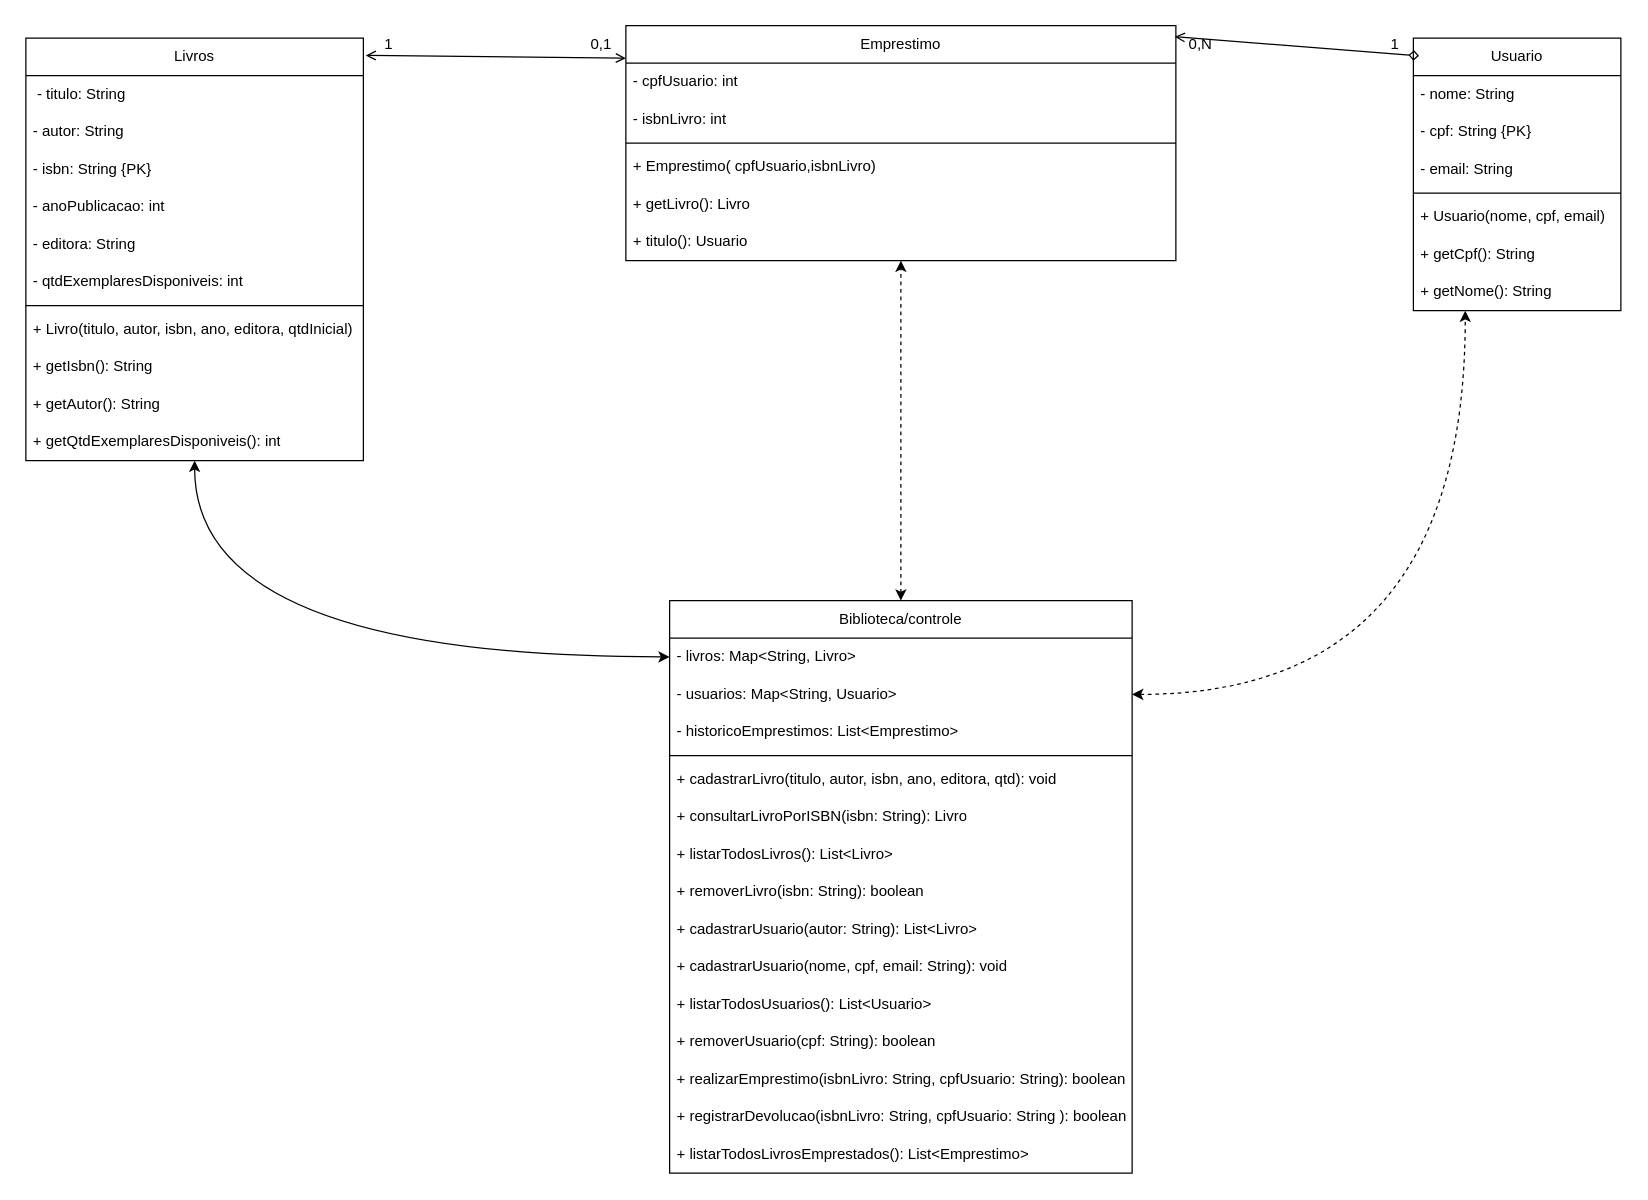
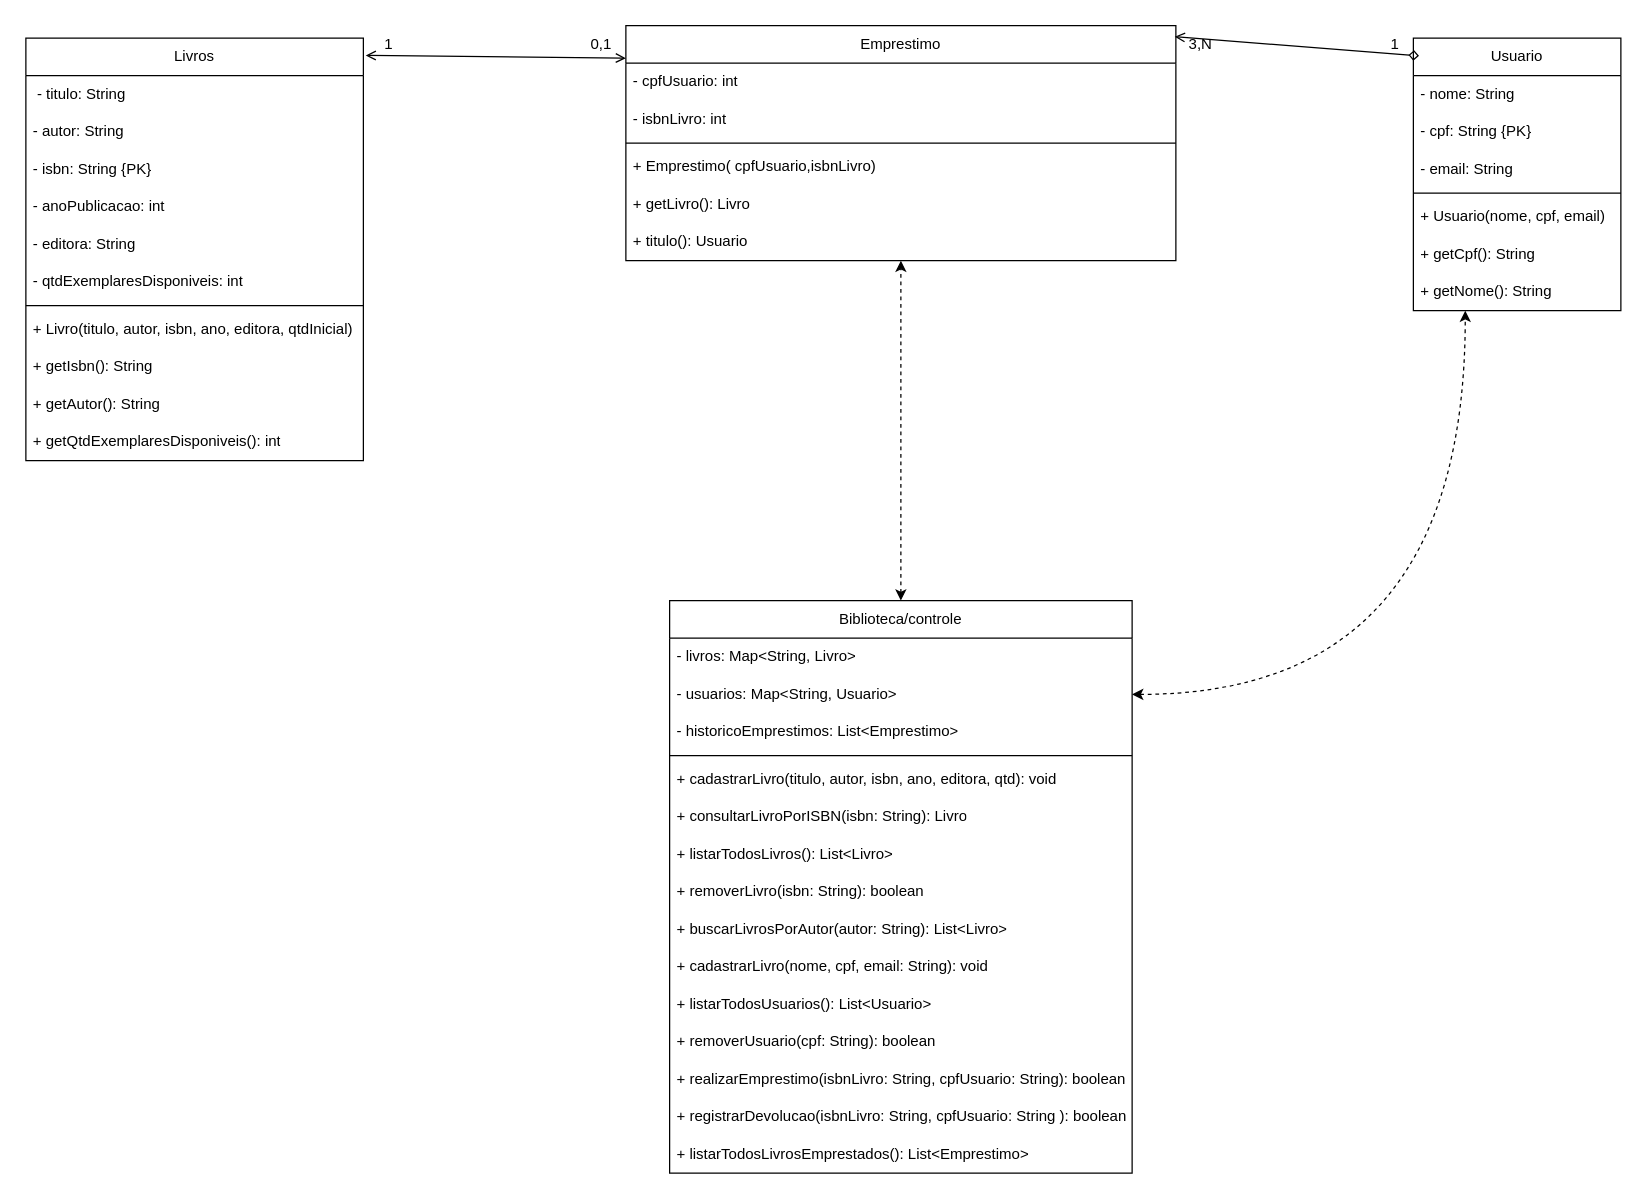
node "0,N": label "0,N" -> "3,N"
edge "Livros" -- "- livros: Map<String, Livro>": removed
node "+ cadastrarUsuario(autor: String): List<Livro>": label "+ cadastrarUsuario(autor: String): List<Livro>" -> "+ buscarLivrosPorAutor(autor: String): List<Livro>"
node "+ cadastrarUsuario(nome, cpf, email: String): void": label "+ cadastrarUsuario(nome, cpf, email: String): void" -> "+ cadastrarLivro(nome, cpf, email: String): void"
